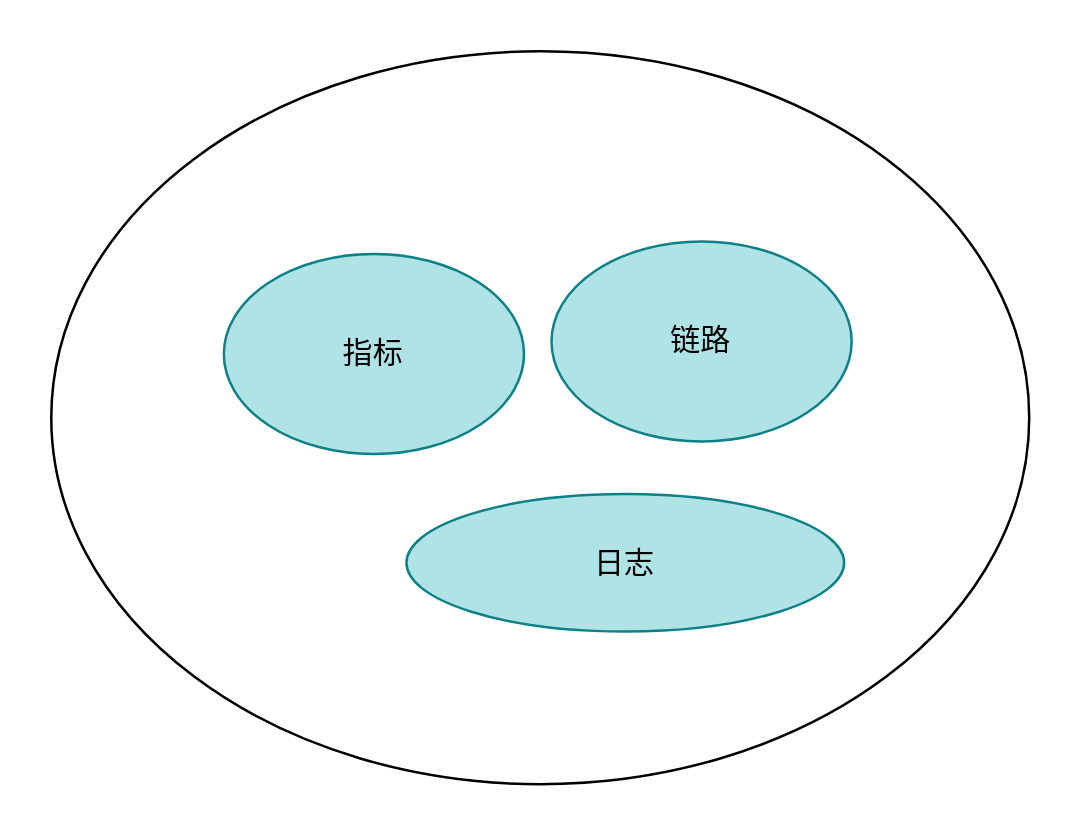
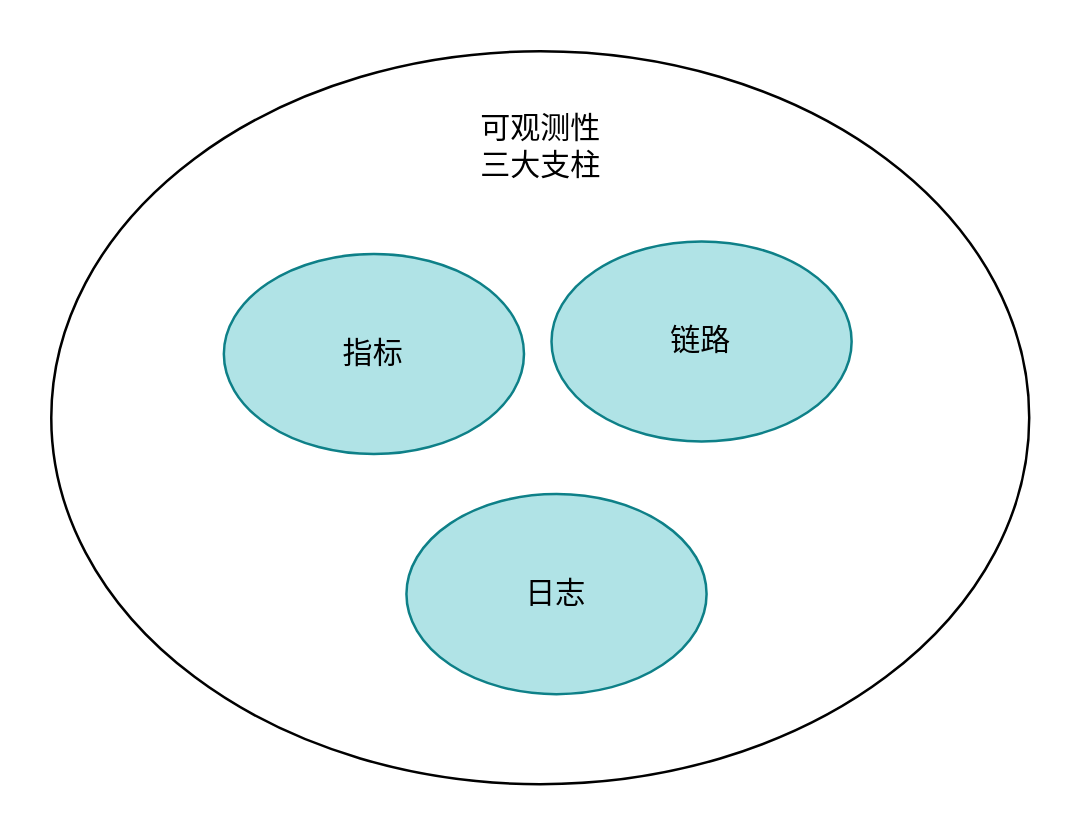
node "可观测性三大支柱": added
node "日志": size 438x138 -> 300x200
